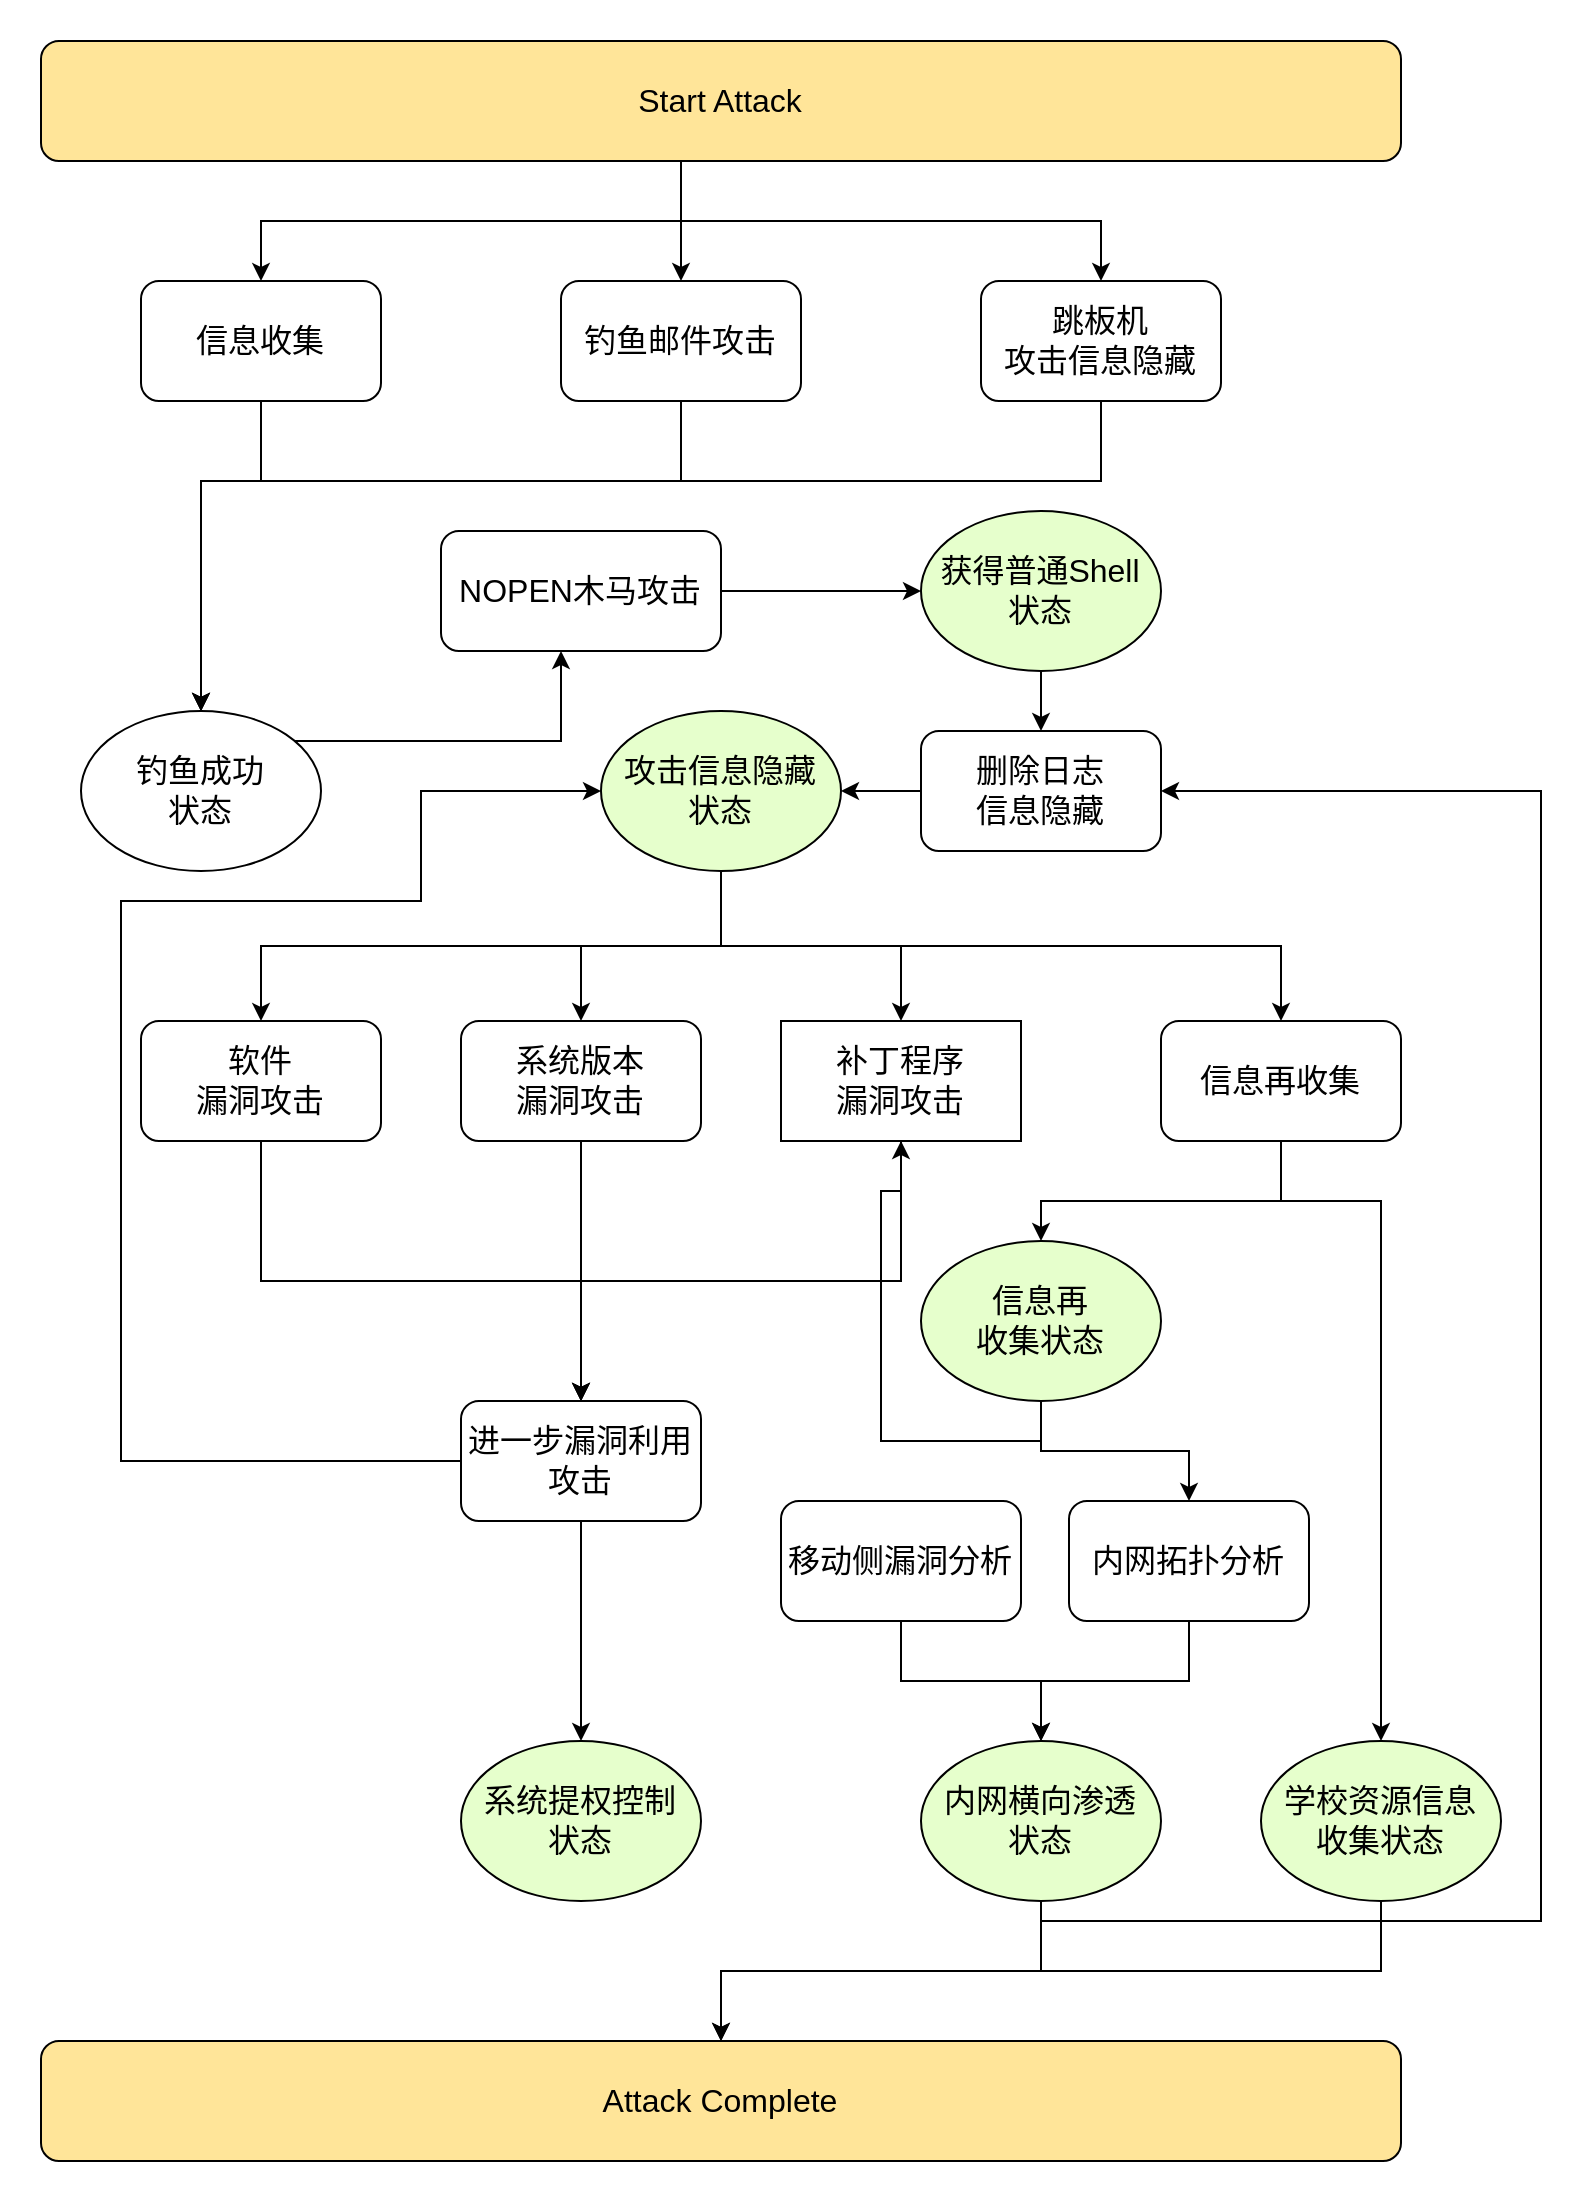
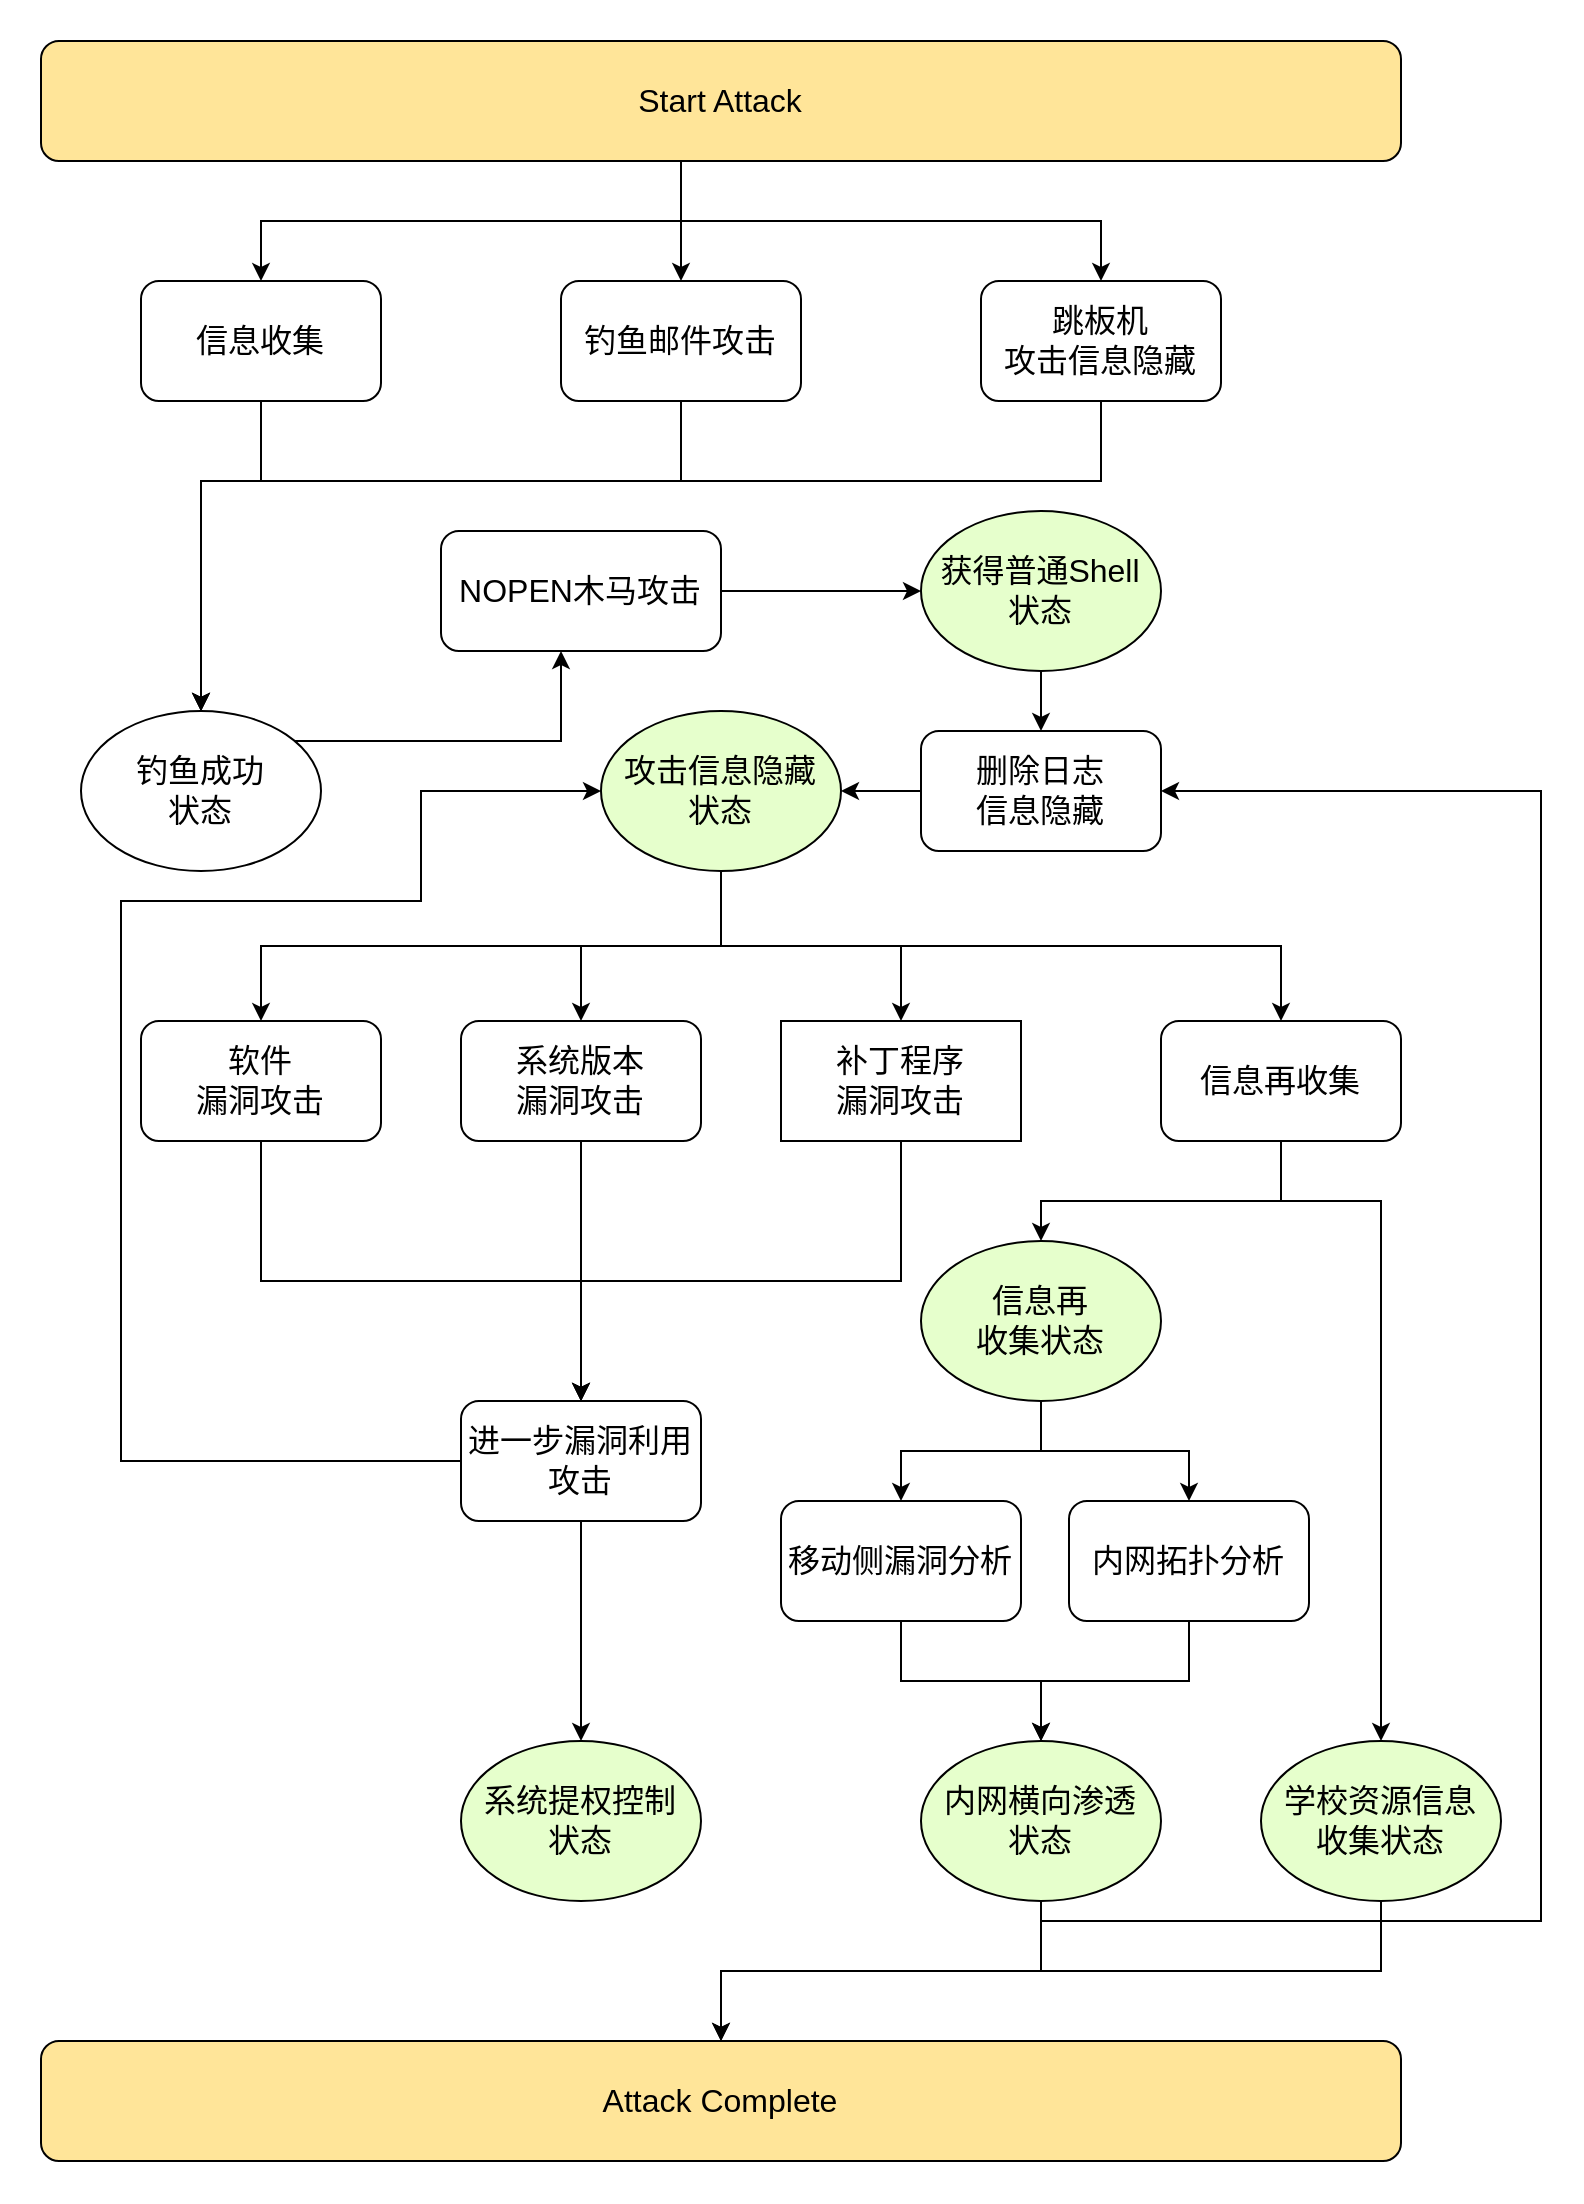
edge "信息再 收集状态" -> "补丁程序 漏洞攻击": now "信息再 收集状态" -> "移动侧漏洞分析"
